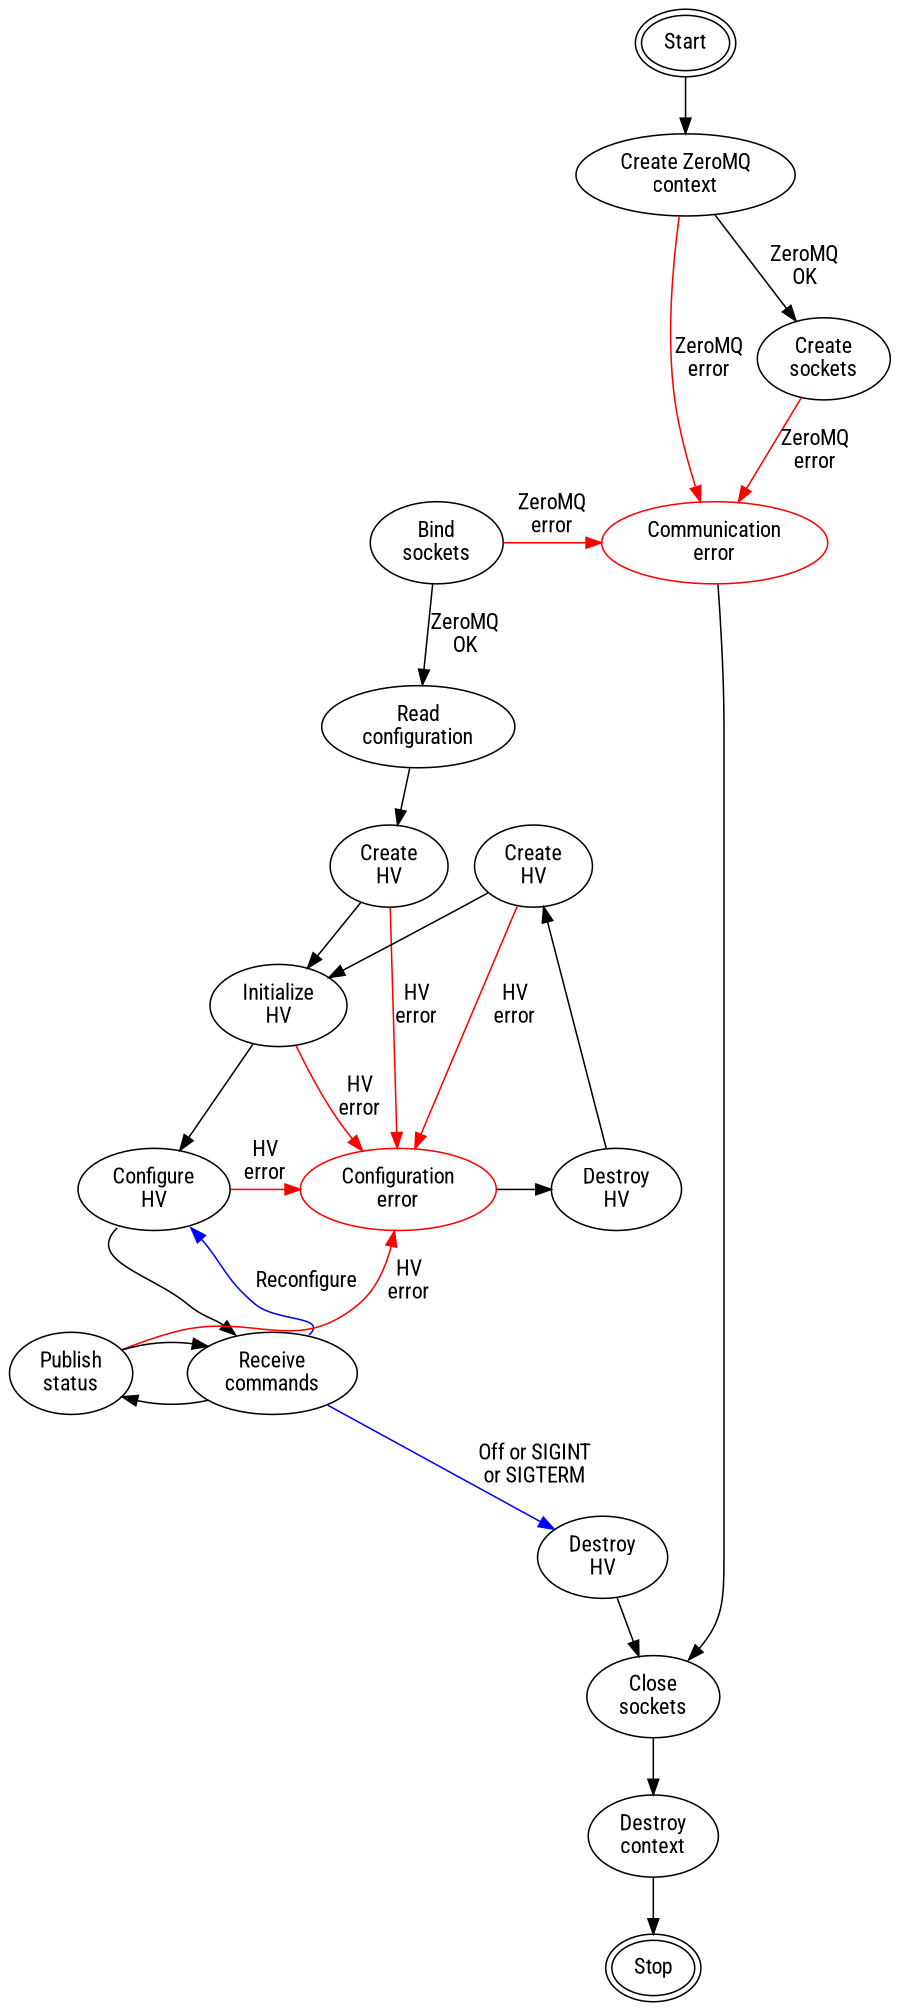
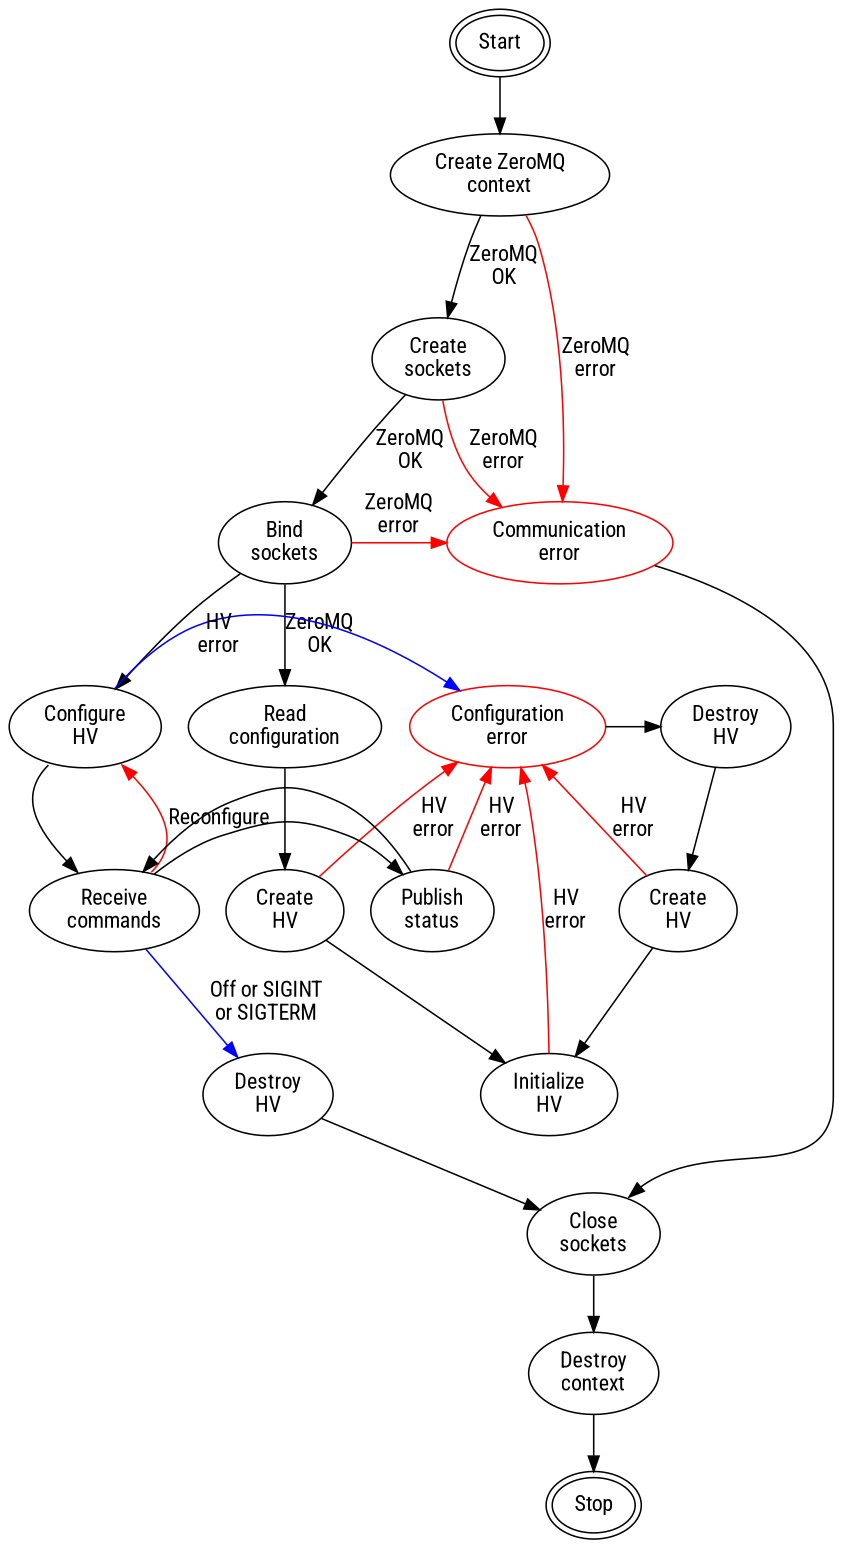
edge "Create sockets" -> "Bind sockets": added, label "ZeroMQ OK"
edge "Initialize HV" -> "Configure HV": now "Bind sockets" -> "Configure HV"
edge "Configure HV" -> "Configuration error": color red -> blue
edge "Receive commands" -> "Configure HV": color blue -> red
